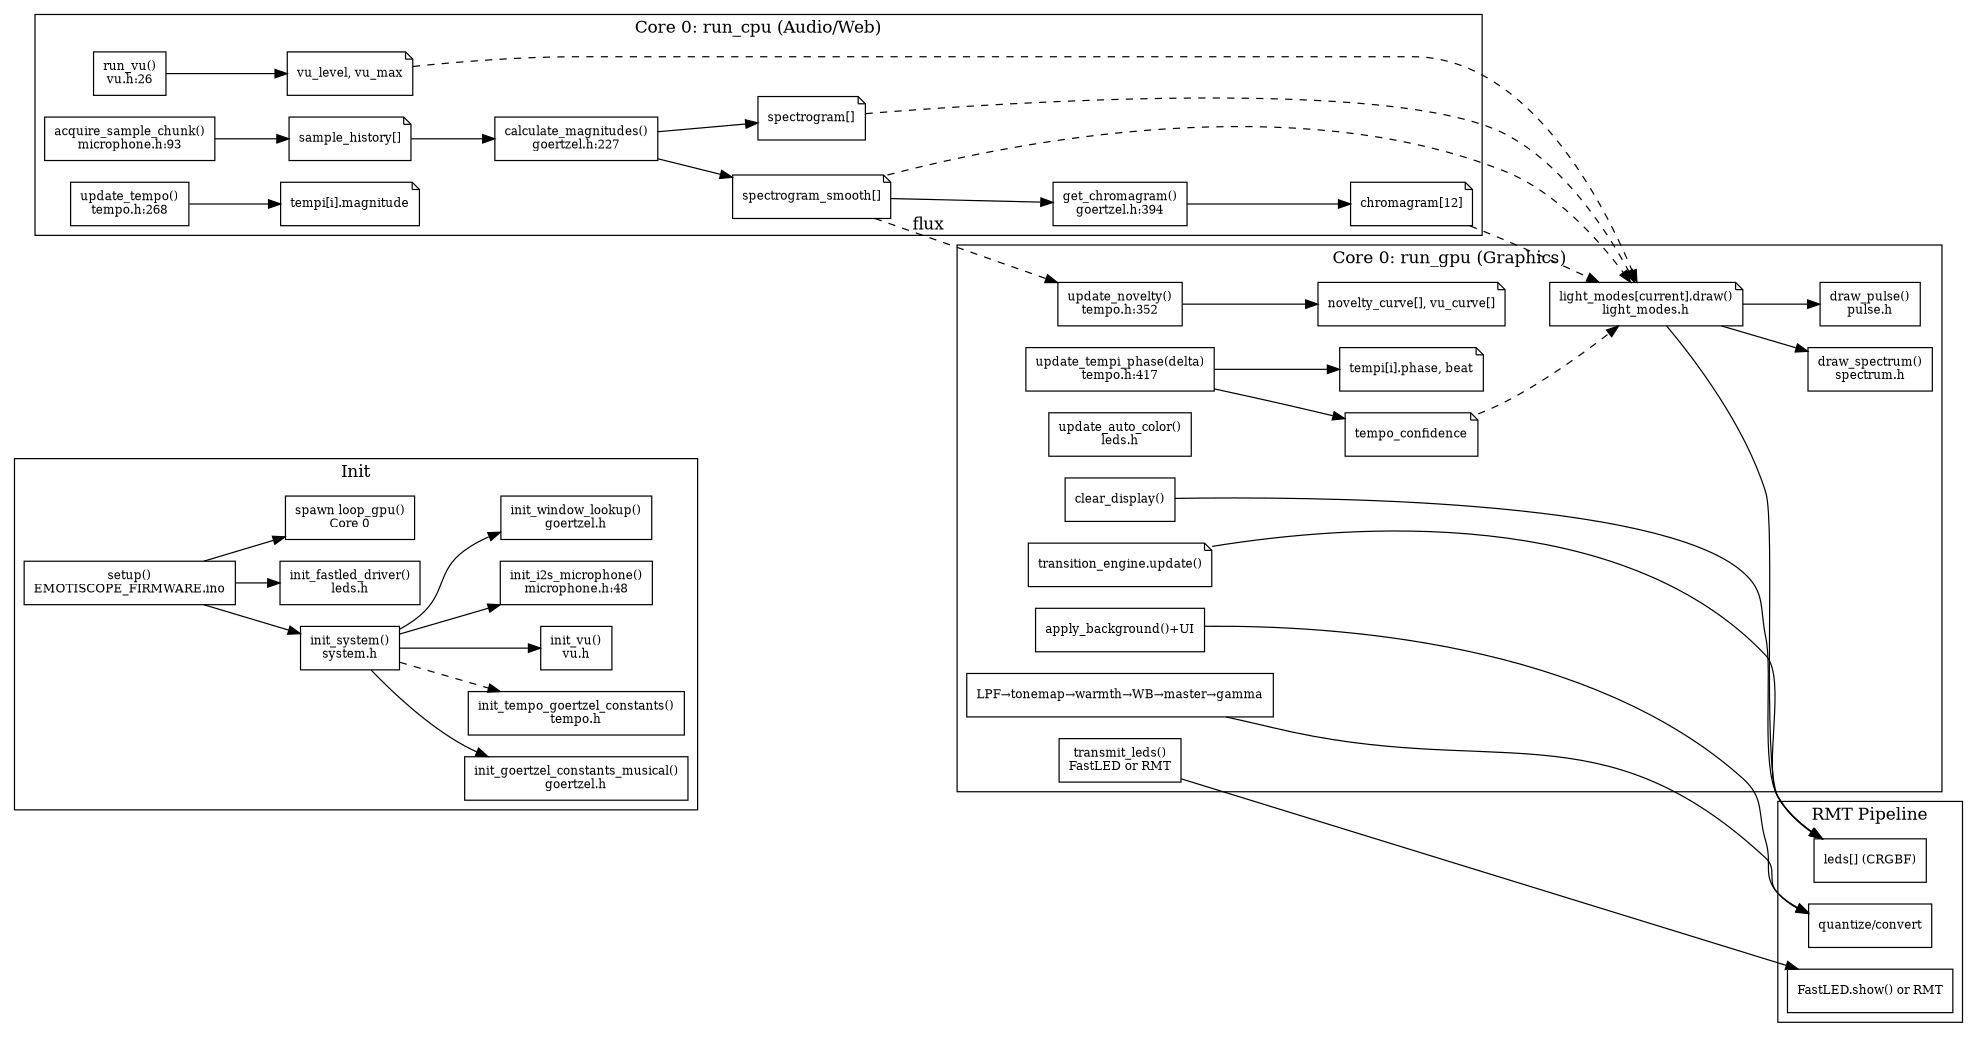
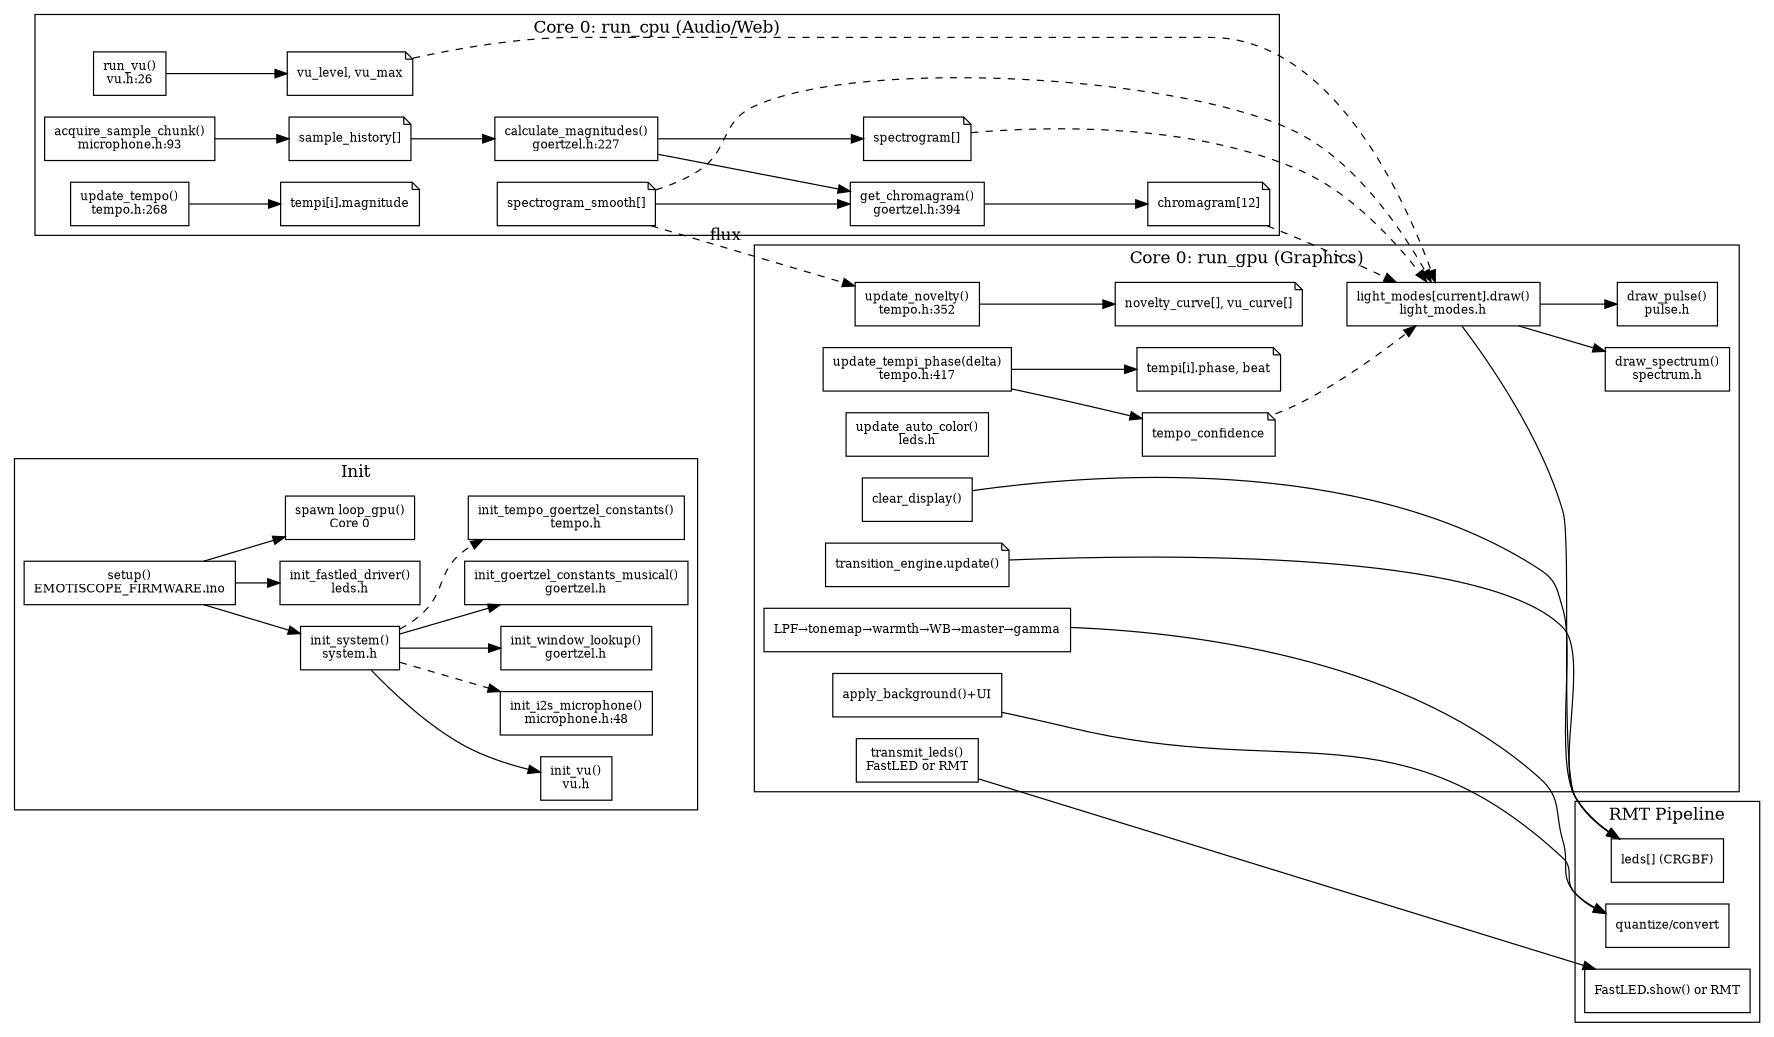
edge "calculate_magnitudes() goertzel.h:227" -> "spectrogram_smooth[]": now "calculate_magnitudes() goertzel.h:227" -> "get_chromagram() goertzel.h:394"
node "light_modes[current].draw() light_modes.h": shape note -> box
edge "init_system() system.h" -> "init_i2s_microphone() microphone.h:48": style solid -> dashed
